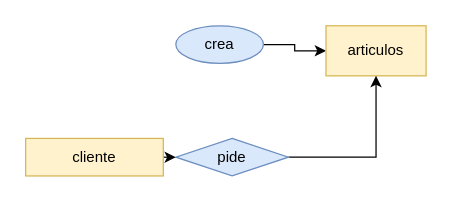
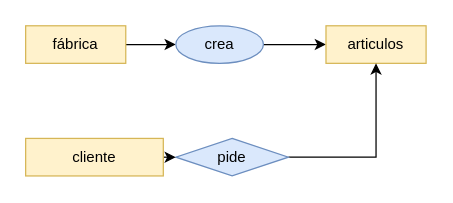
node "fábrica": added
edge "fábrica" -> "crea": added
node "articulos": size 100x50 -> 100x38
